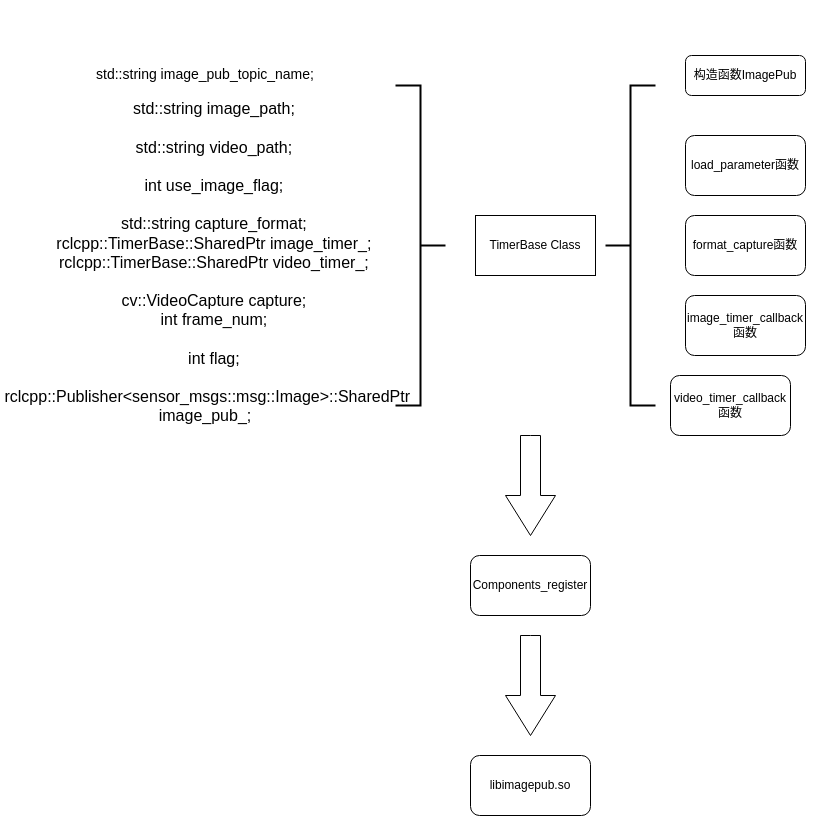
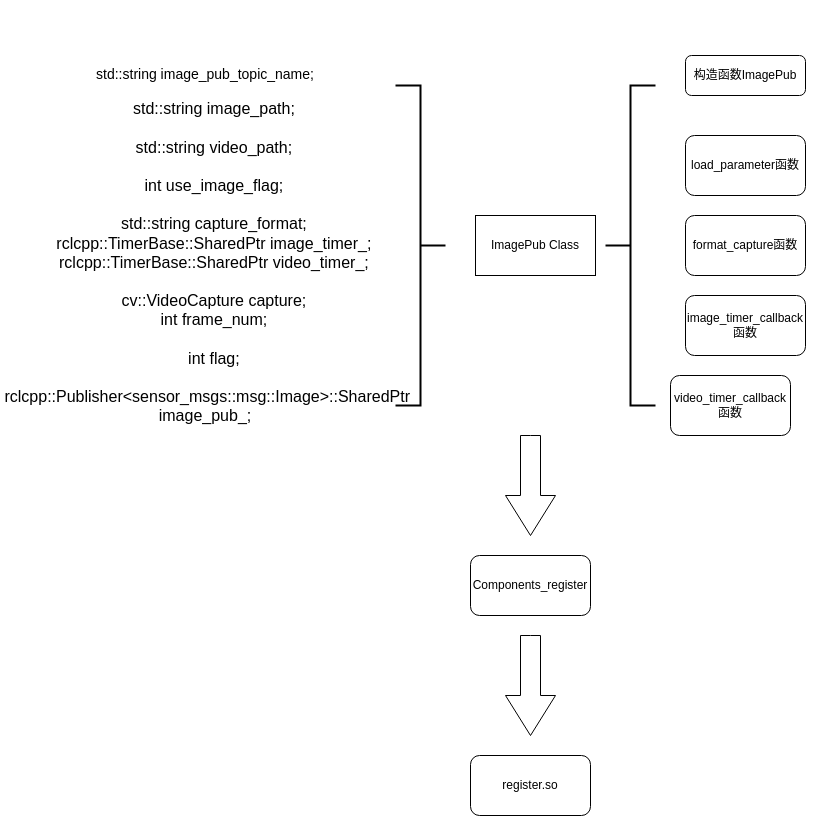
node "TimerBase Class": label "TimerBase Class" -> "ImagePub Class"
node "libimagepub.so": label "libimagepub.so" -> "register.so"
